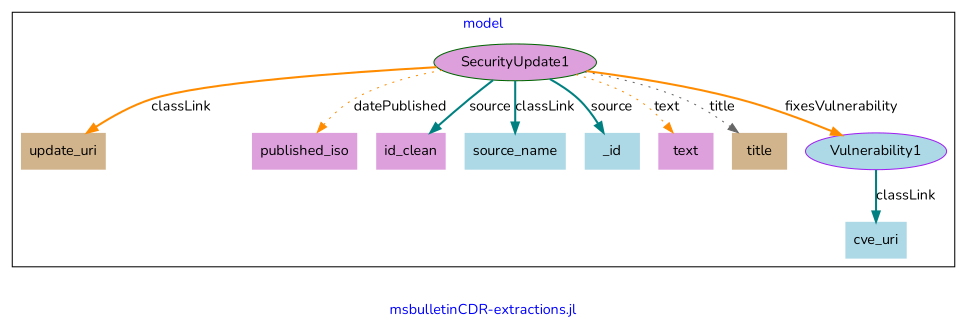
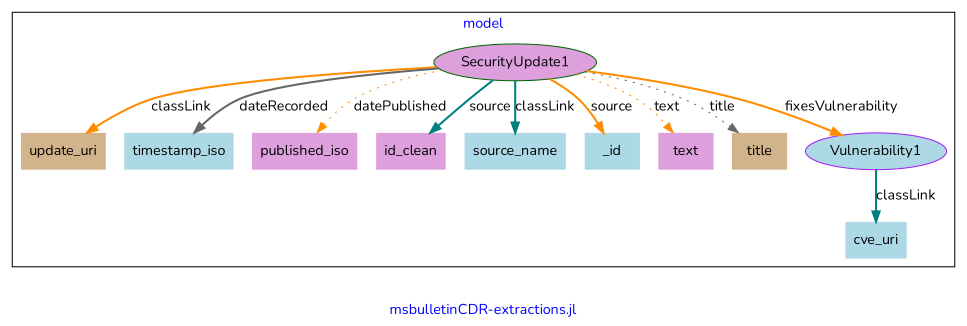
edge "SecurityUpdate1" -> "_id": color teal -> darkorange
node "timestamp_iso": added
